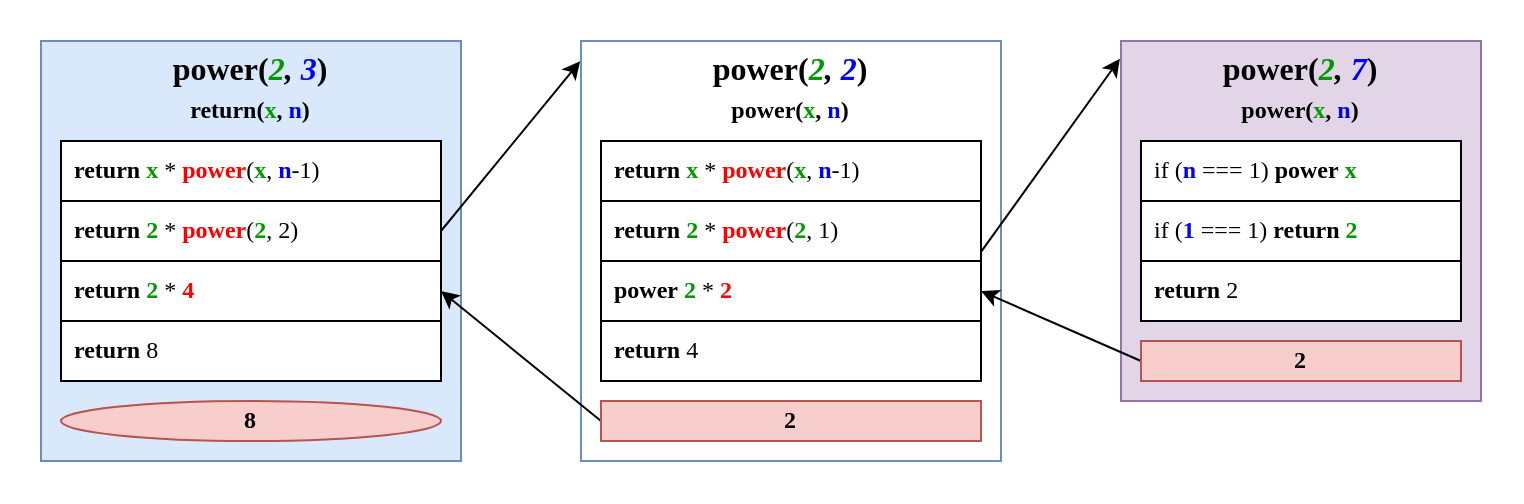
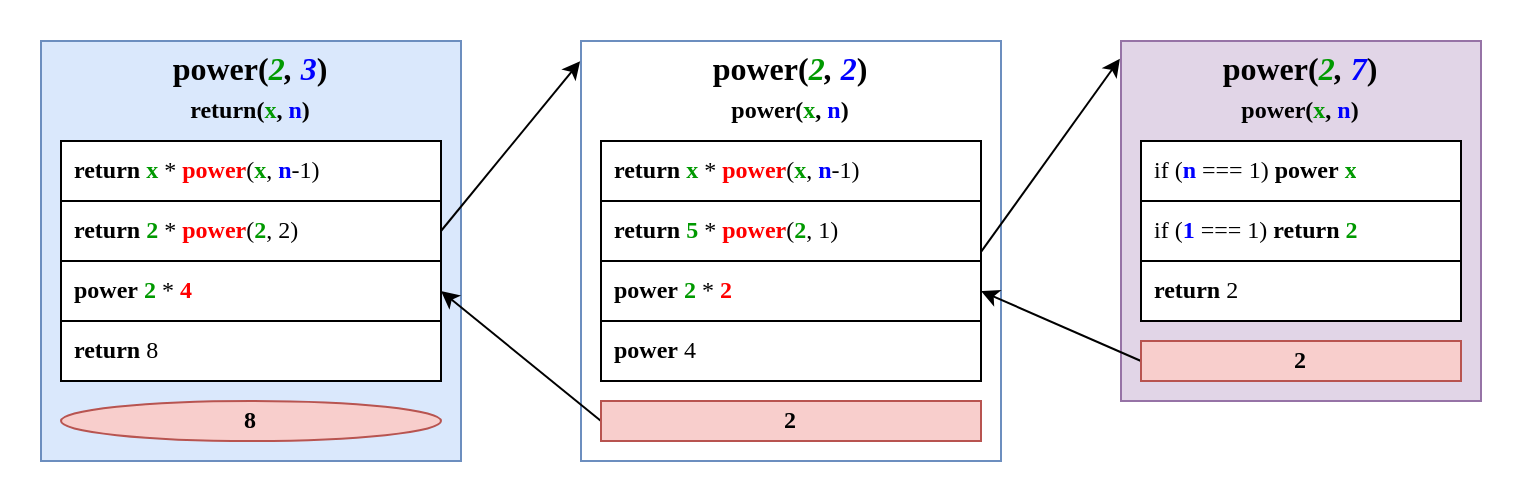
node "return 2 * power(2, 1)": label "return 2 * power(2, 1)" -> "return 5 * power(2, 1)"
node "return 2 * 4": label "return 2 * 4" -> "power 2 * 4"
node "return 4": label "return 4" -> "power 4"
